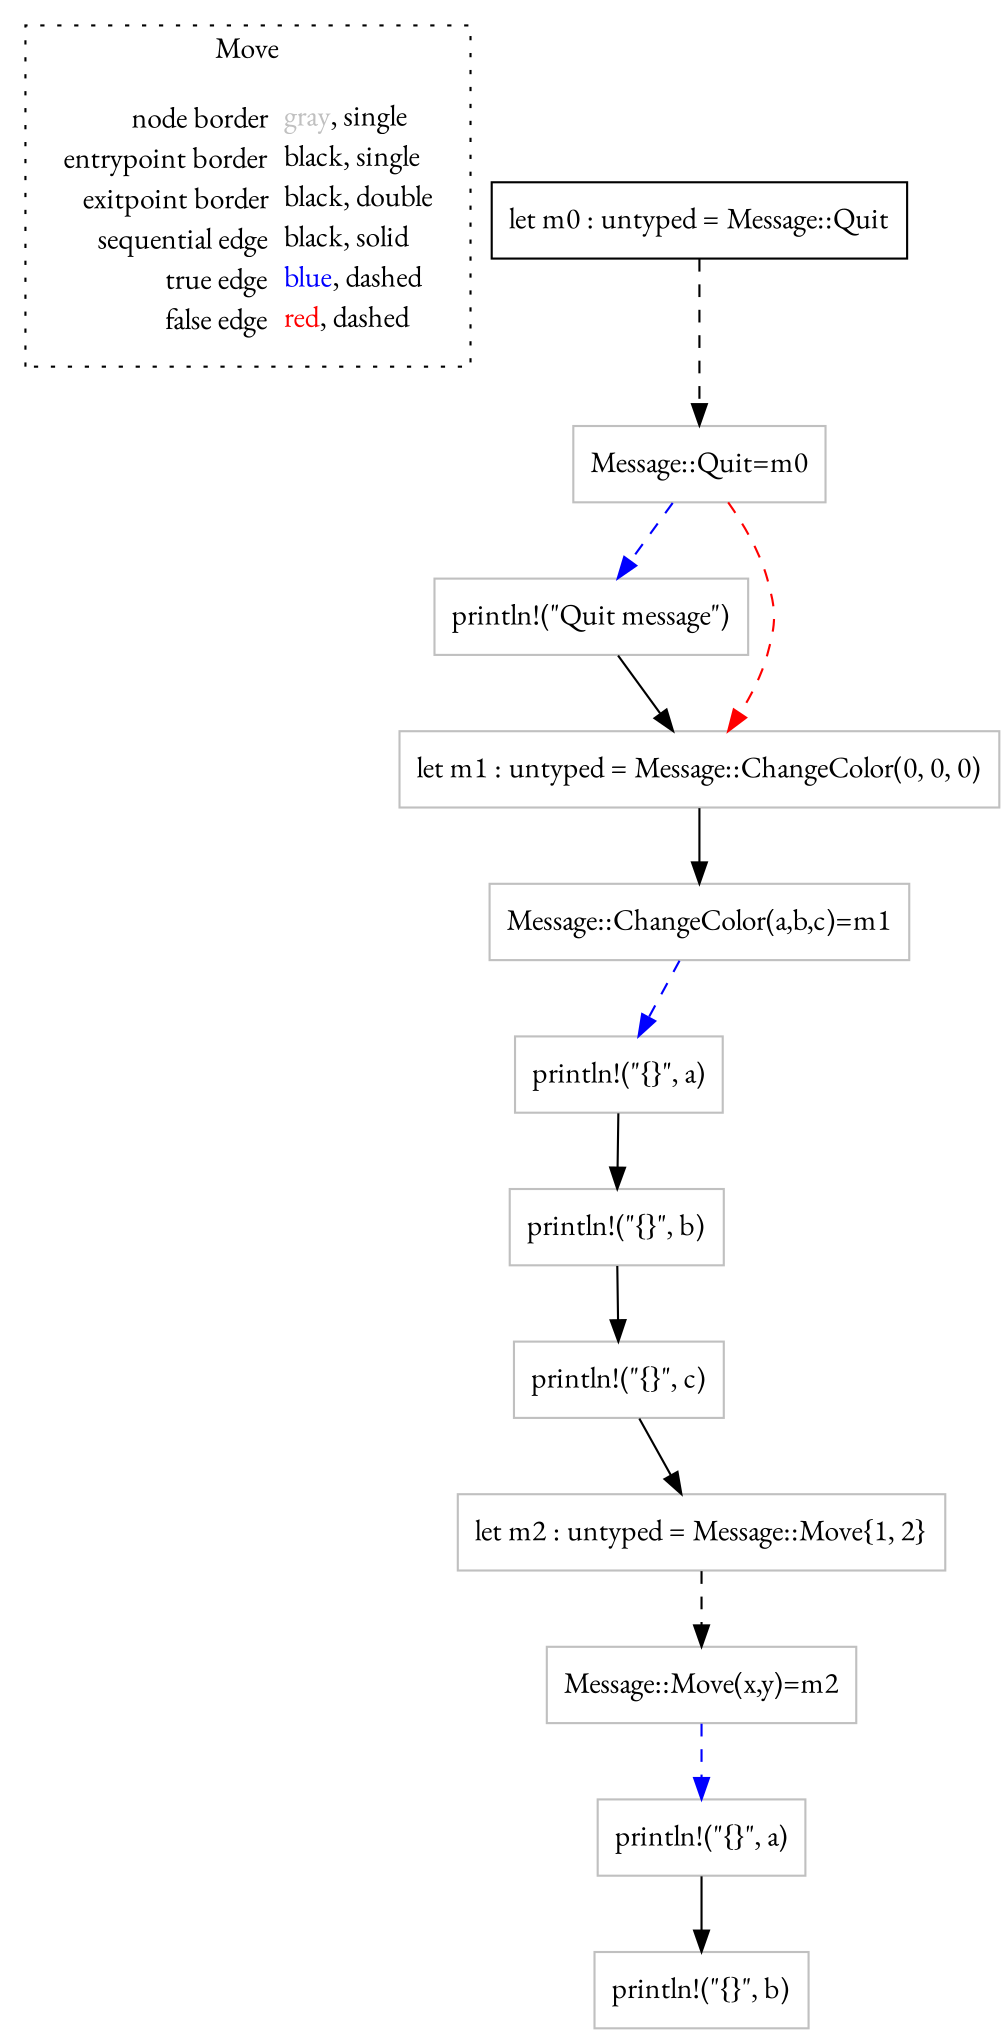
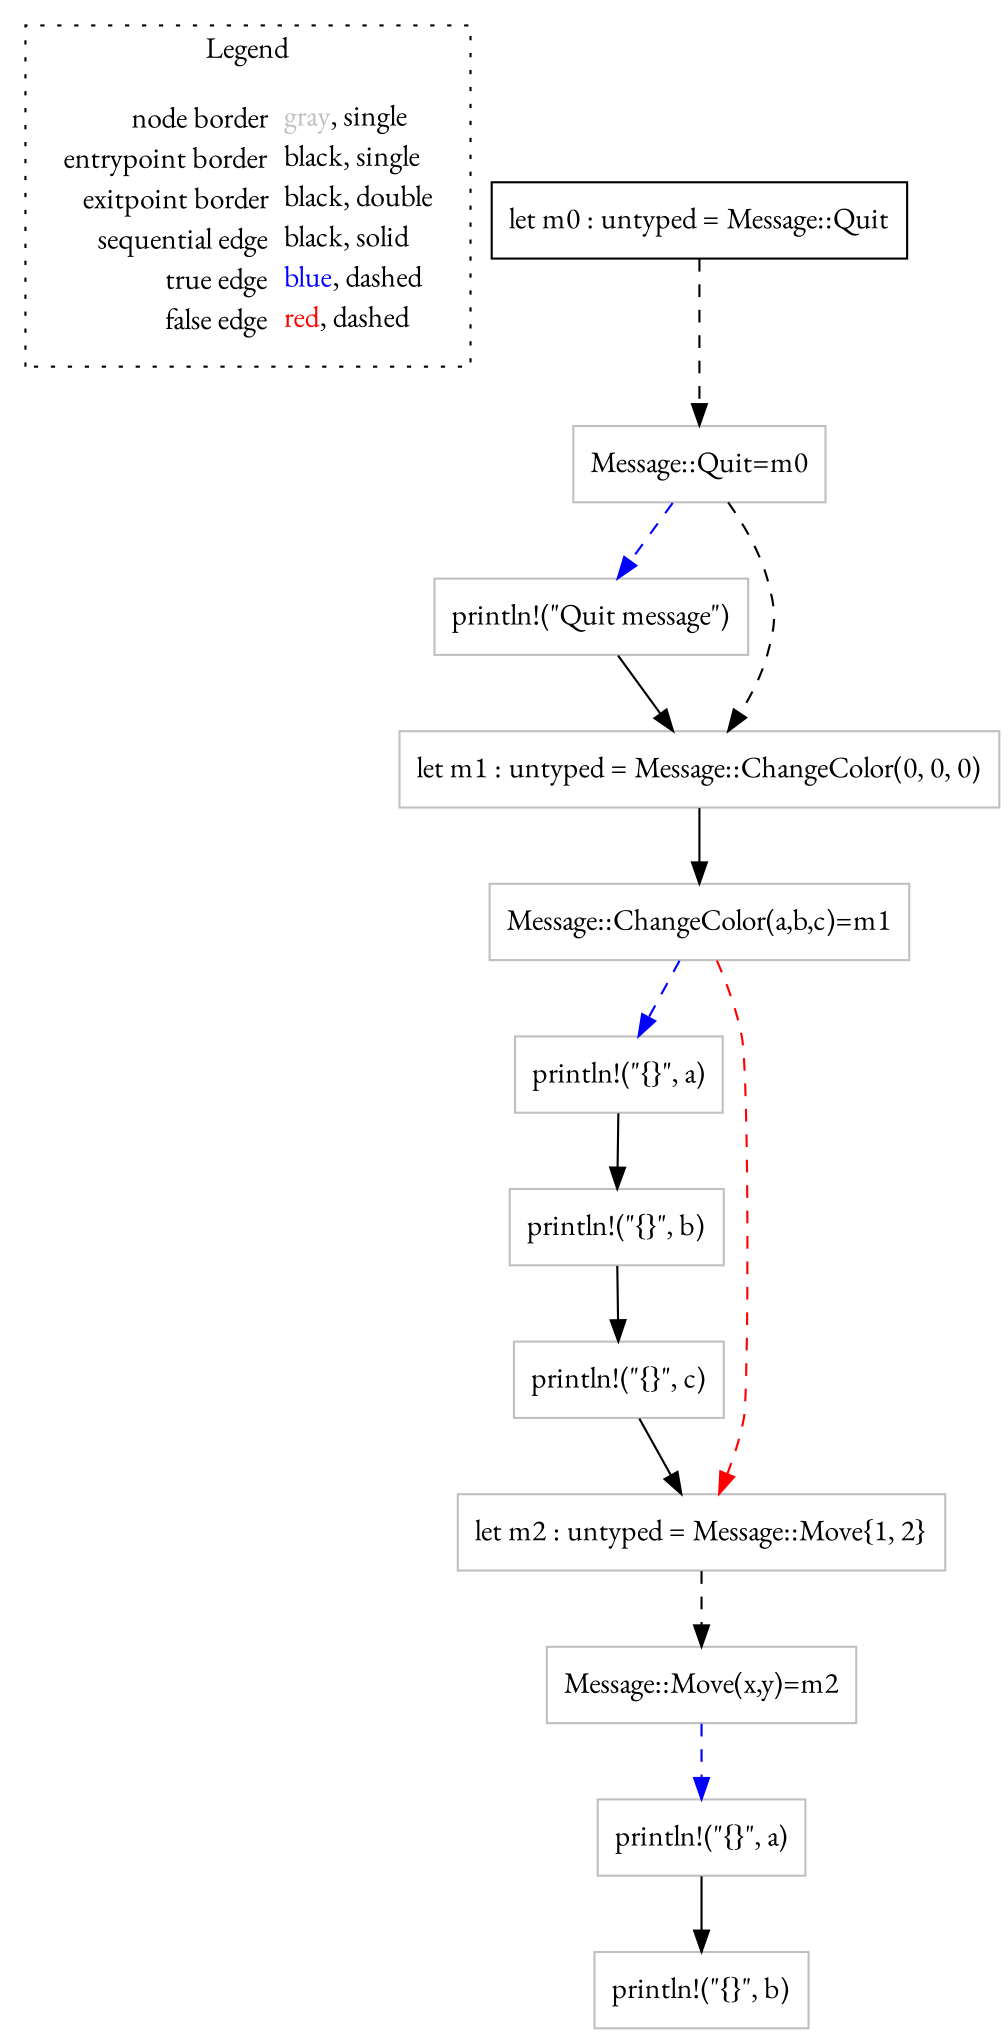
cluster "Move": label "Move" -> "Legend"
edge "Message::Quit=m0" -> "let m1 : untyped = Message::ChangeColor(0, 0, 0)": color red -> black
edge "Message::ChangeColor(a,b,c)=m1" -> "let m2 : untyped = Message::Move{1, 2}": added
